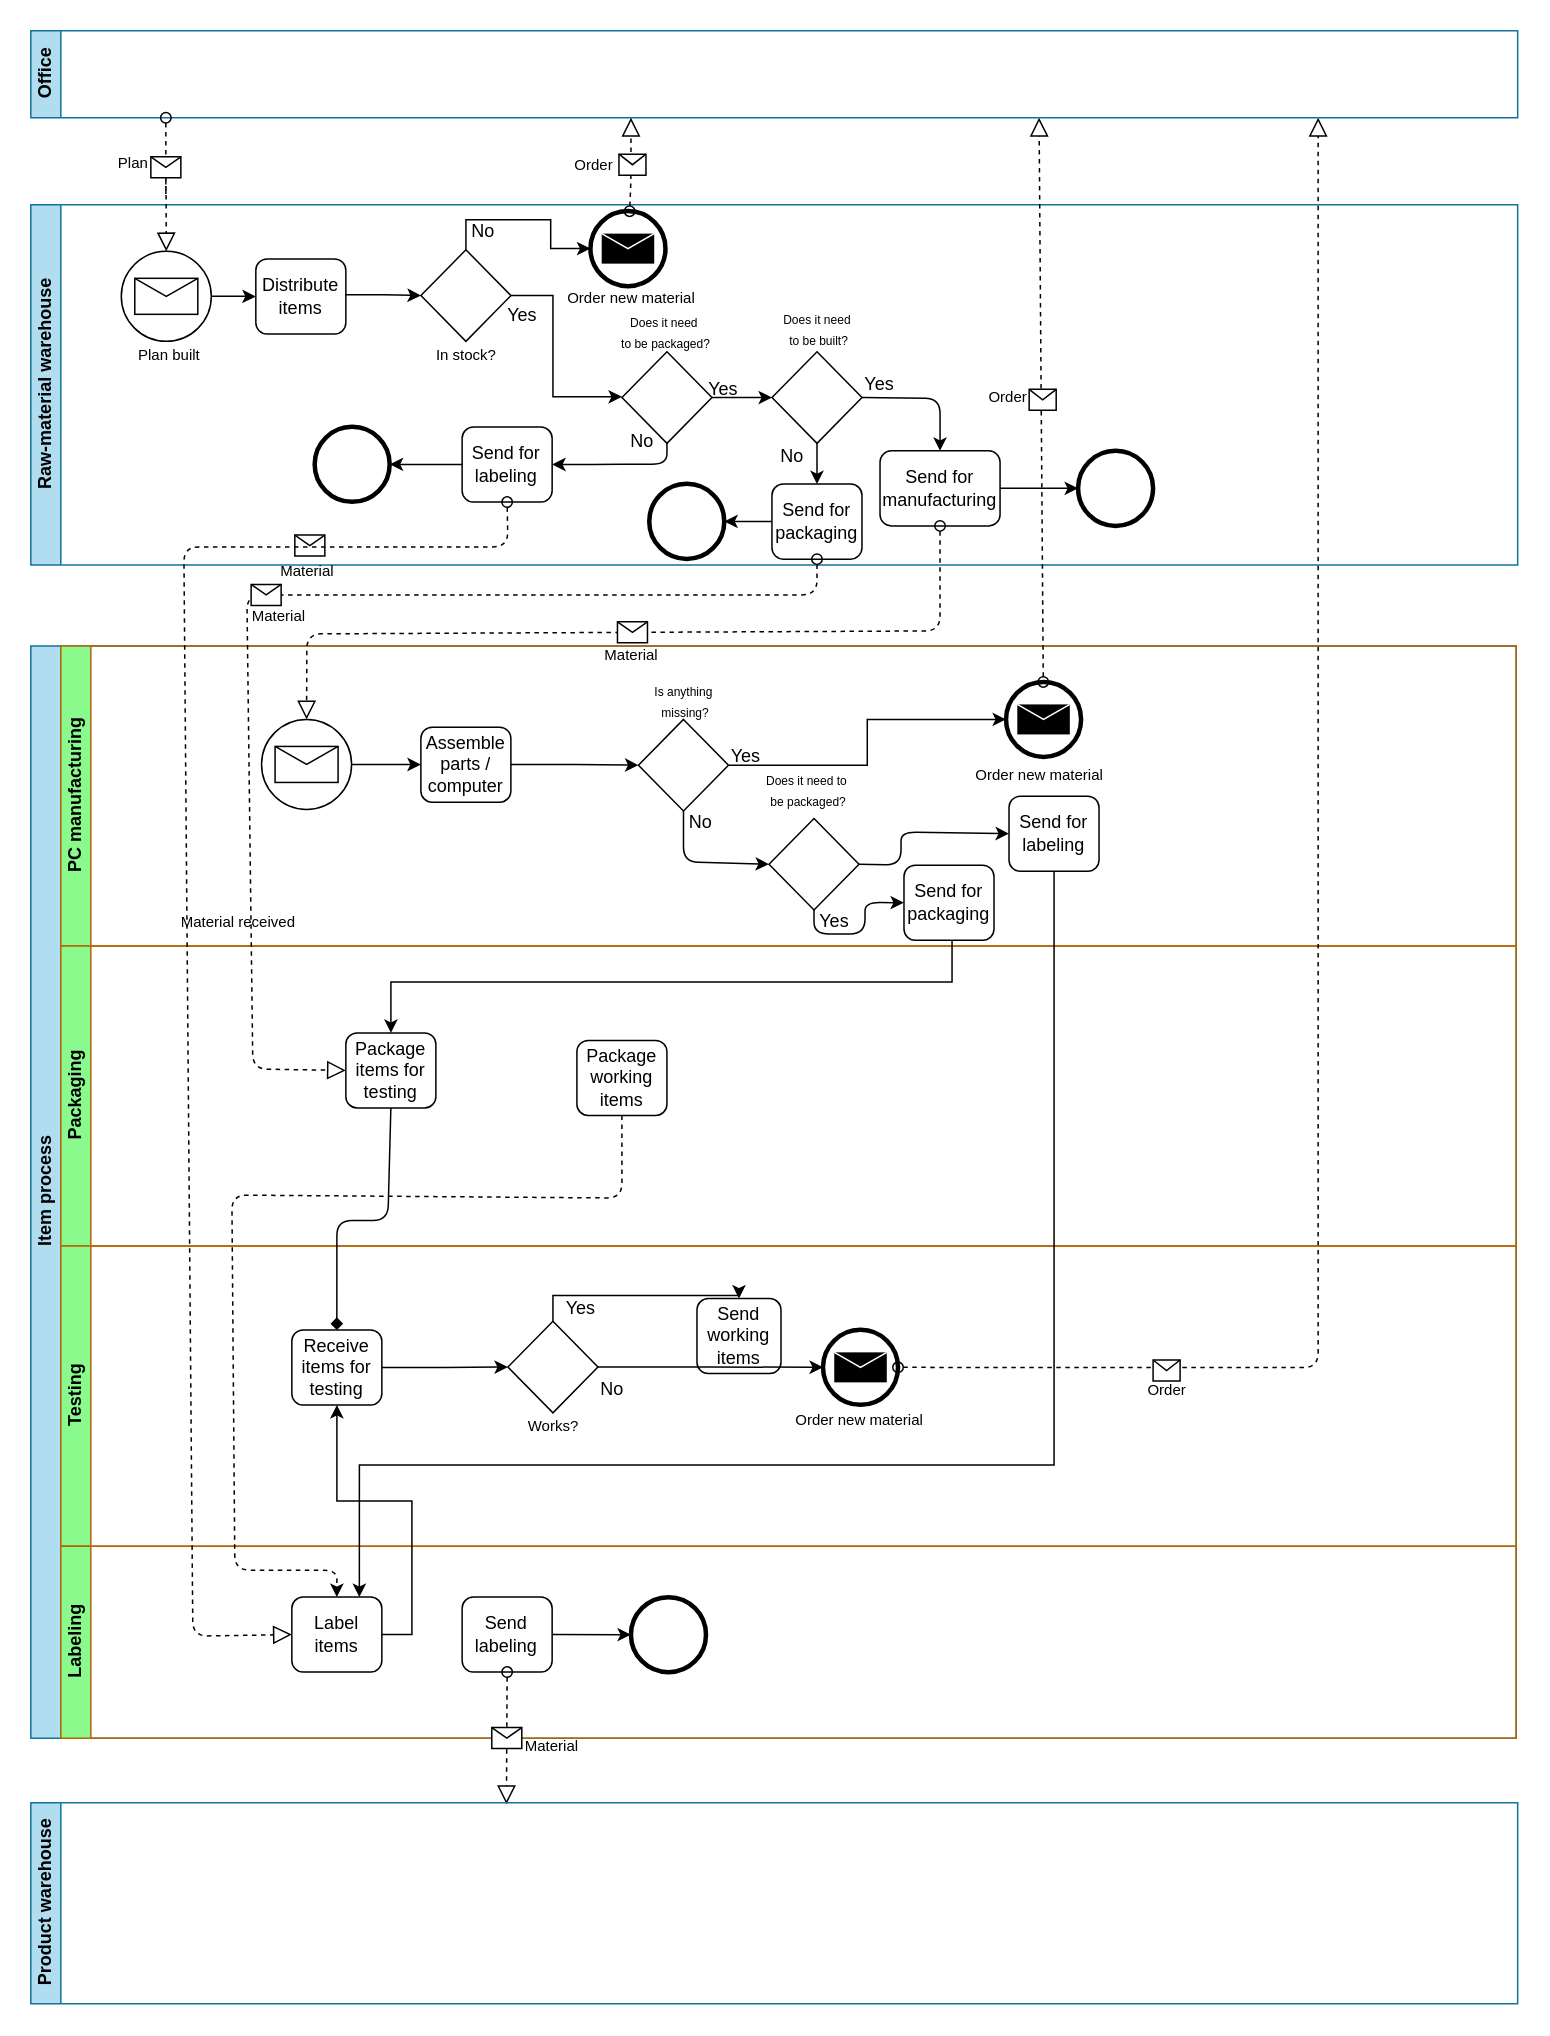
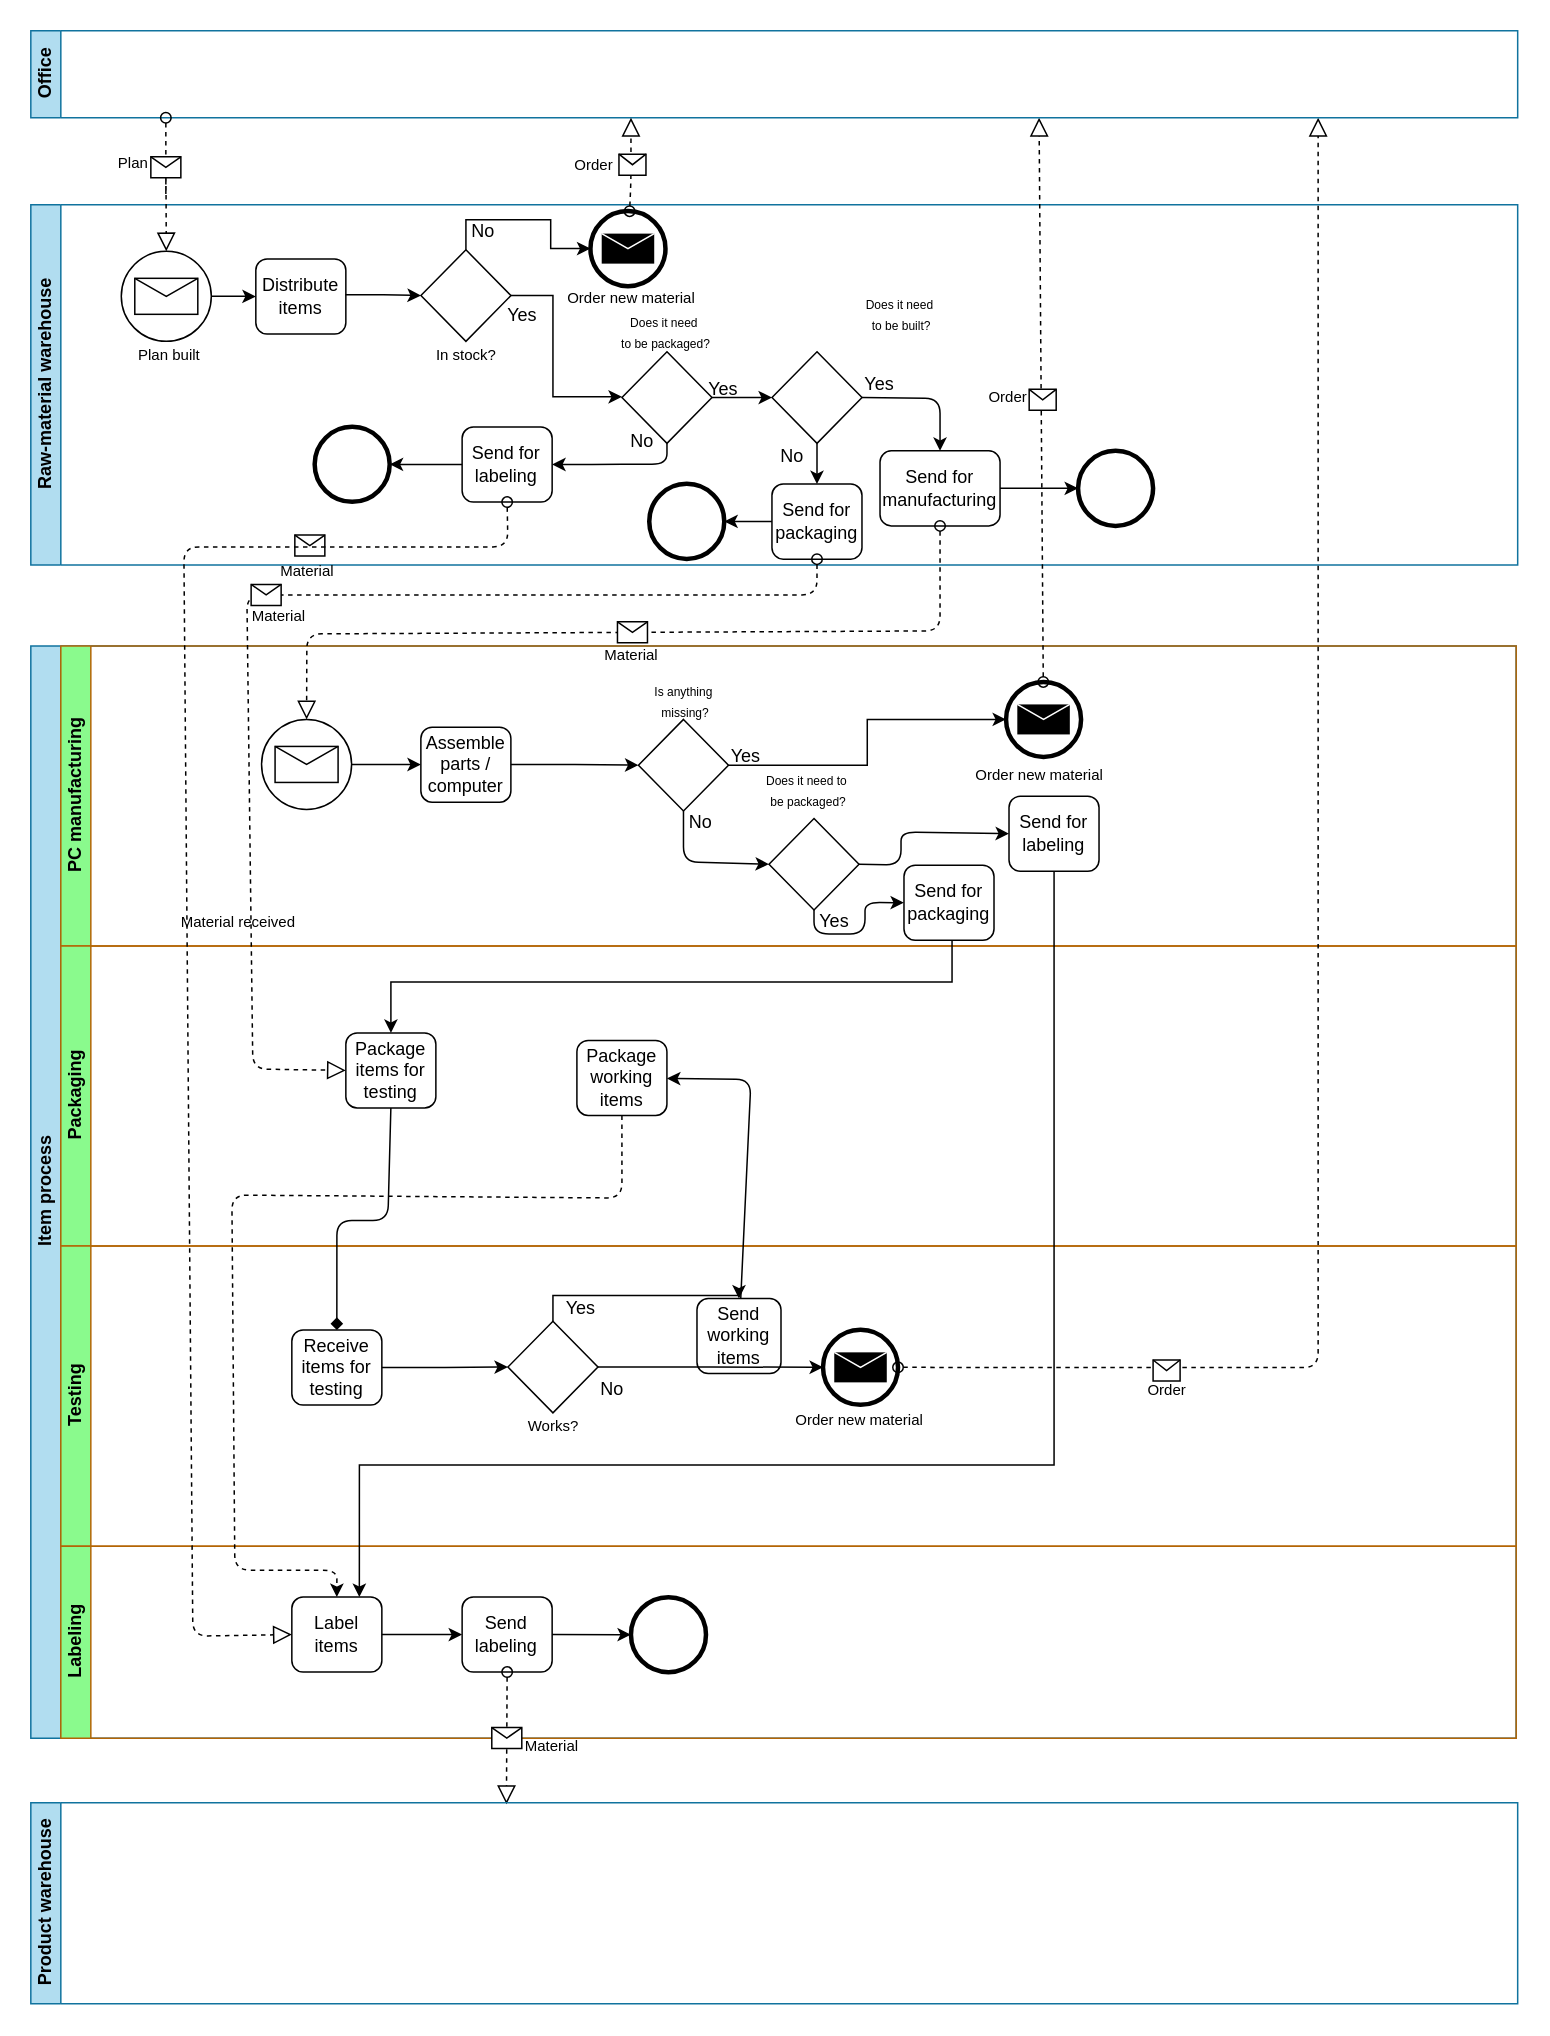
node "Does it need to be built?": moved (819, 328) -> (901, 313)
edge "Send working items" -> "Package working items": added
edge "Label items" -> "Receive items for testing": now "Label items" -> "Send labeling"
